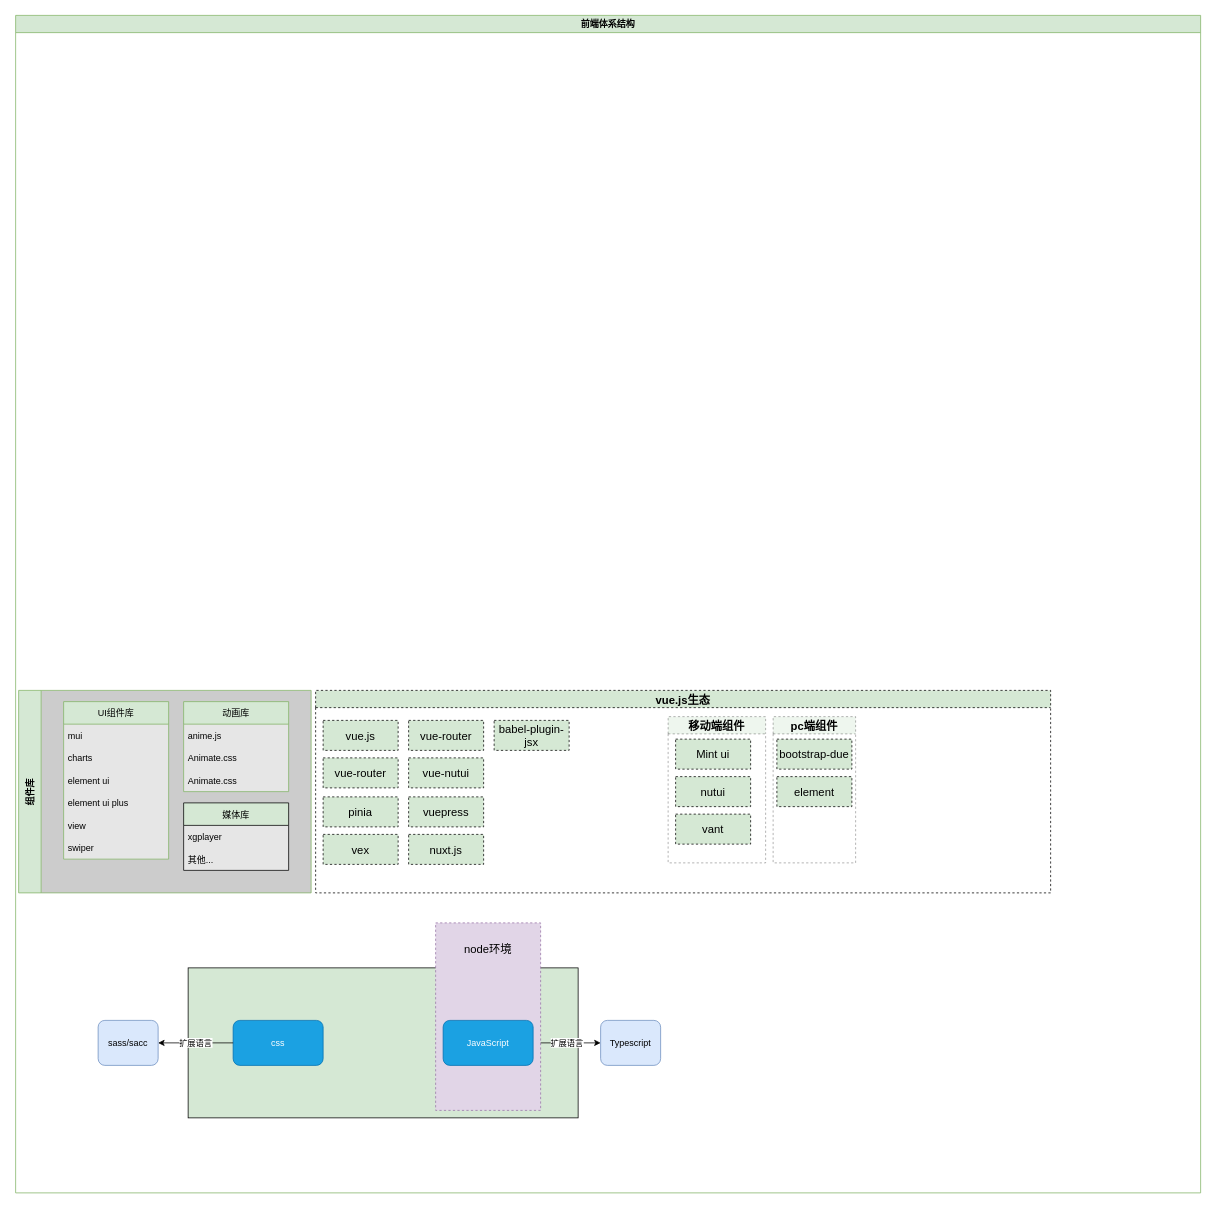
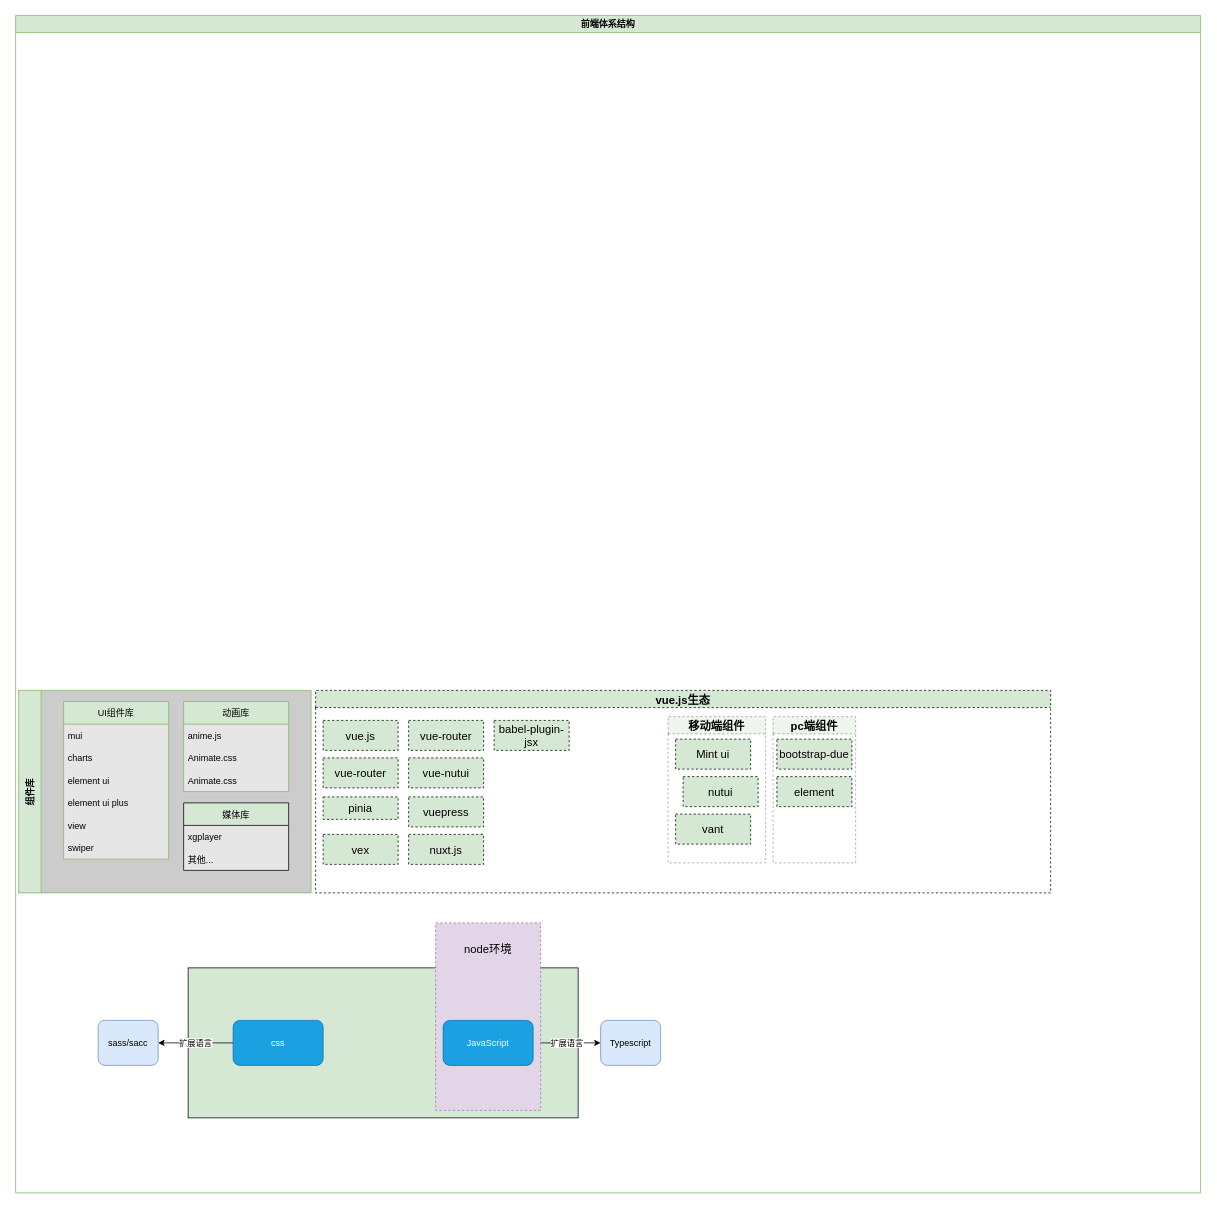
node "nutui": moved (713, 792) -> (720, 792)
node "pinia": size 75x30 -> 75x23
